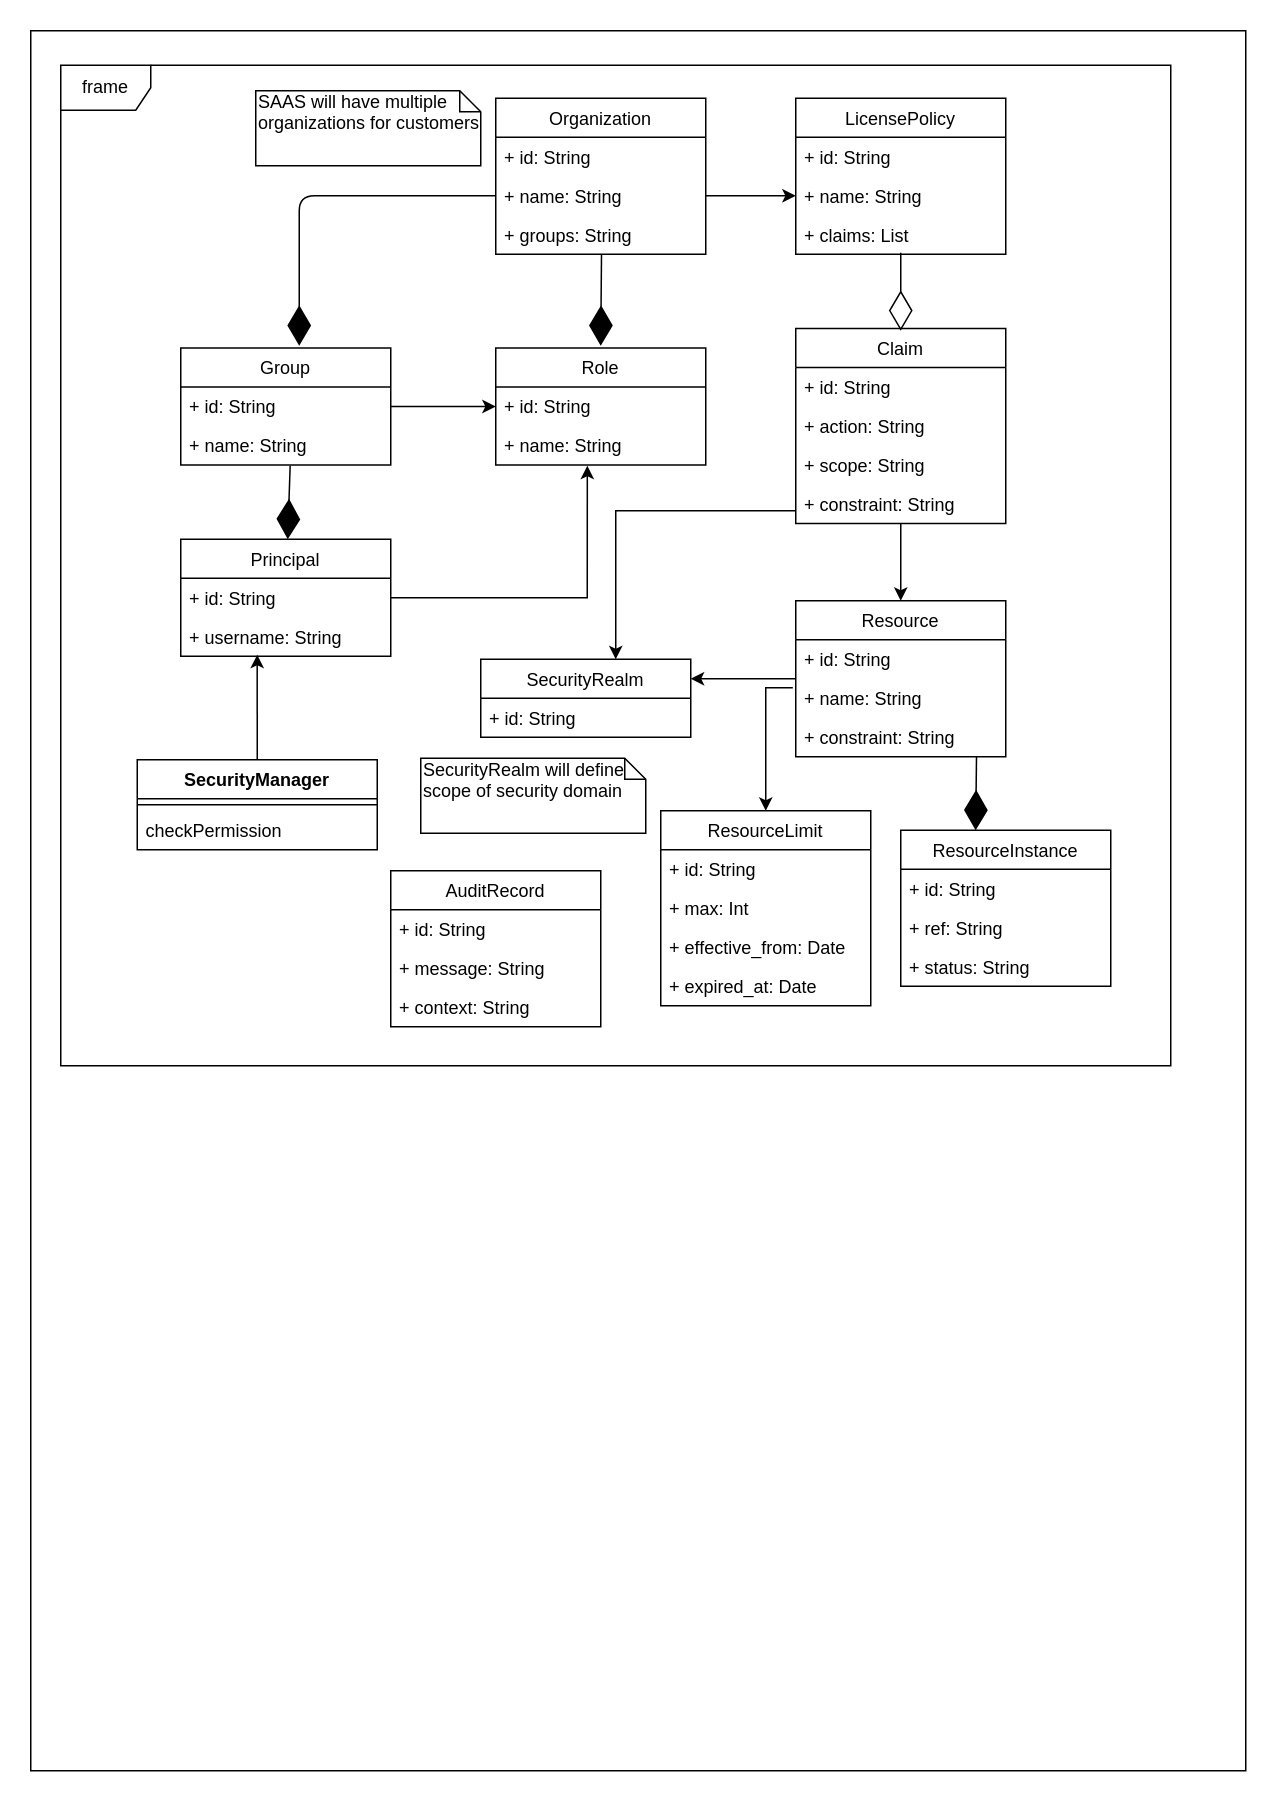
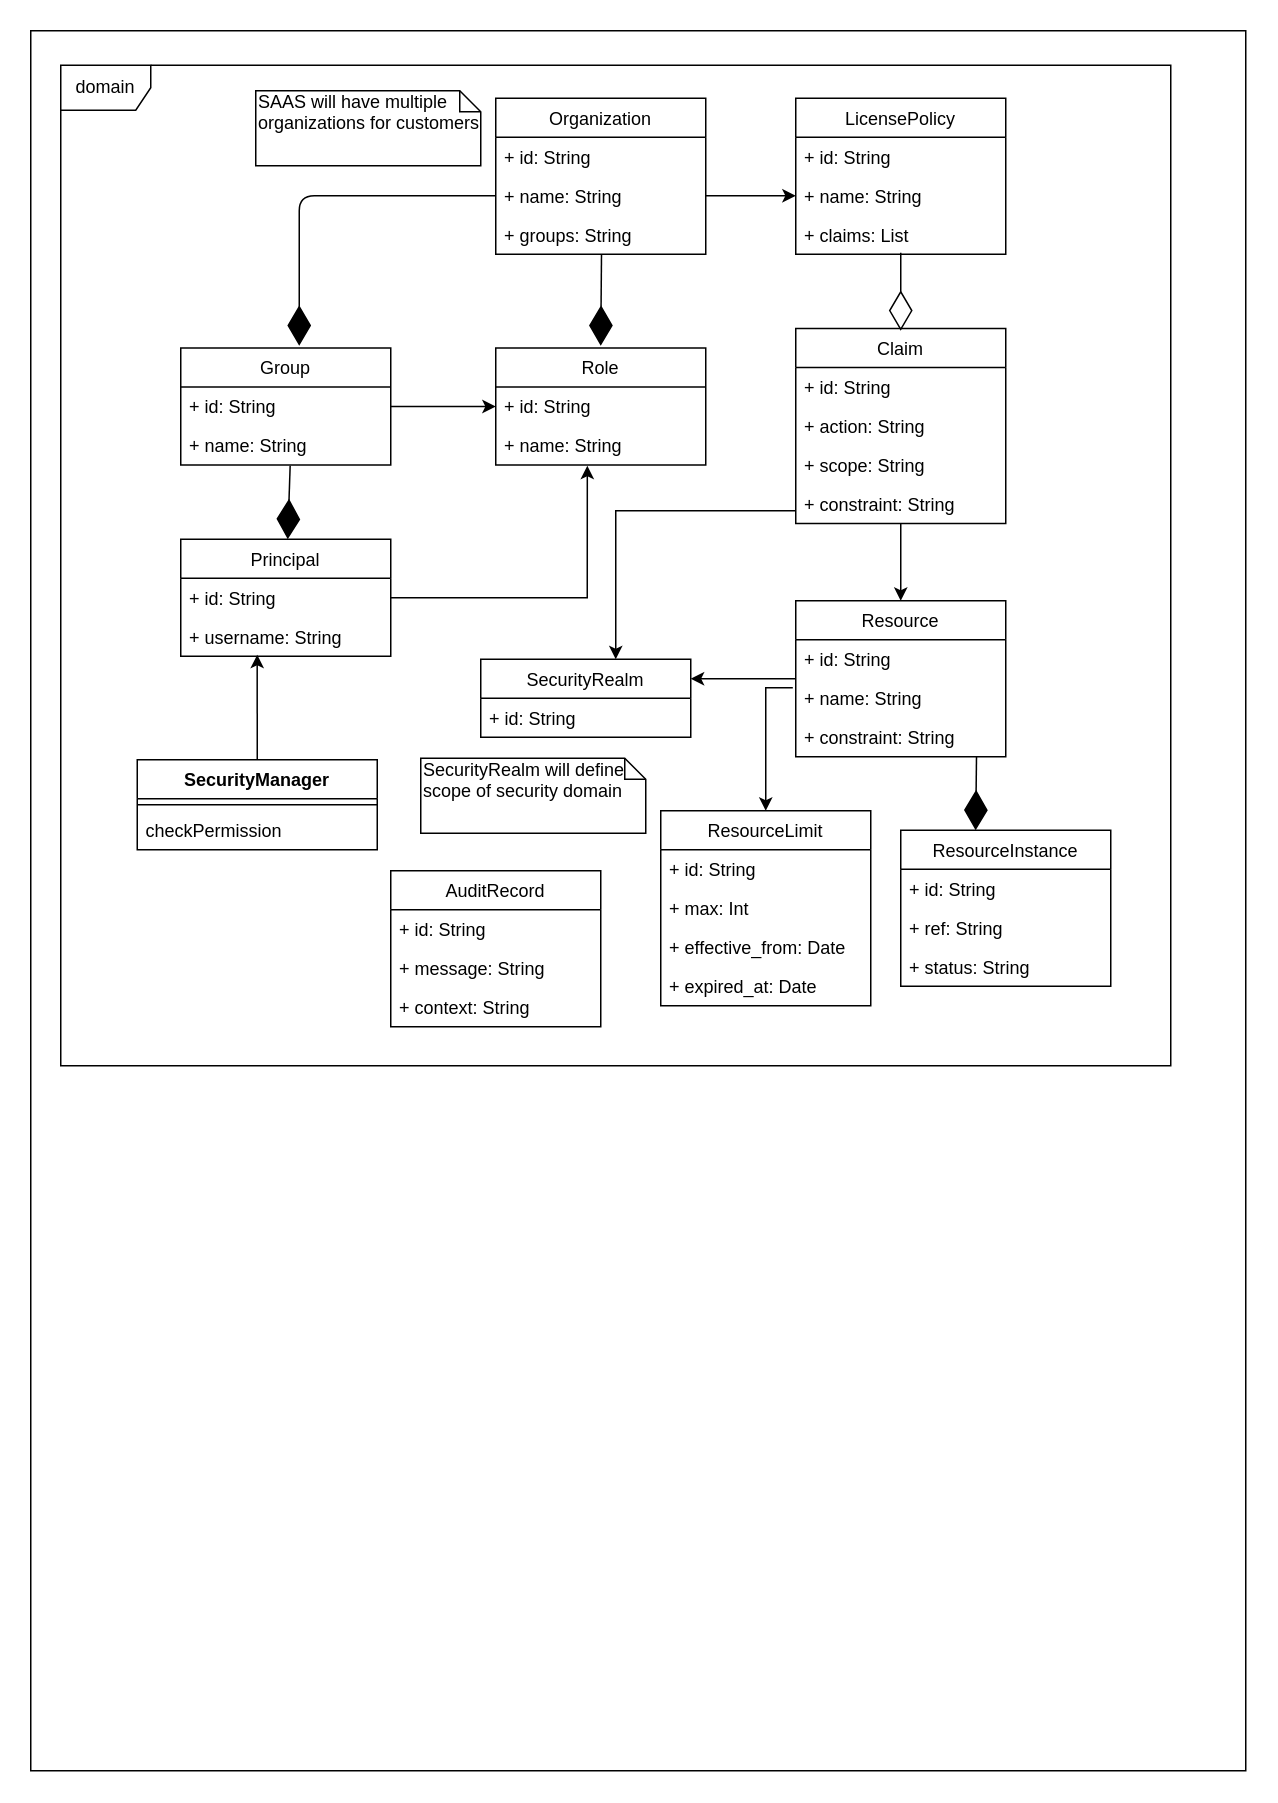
node "frame": label "frame" -> "domain"
